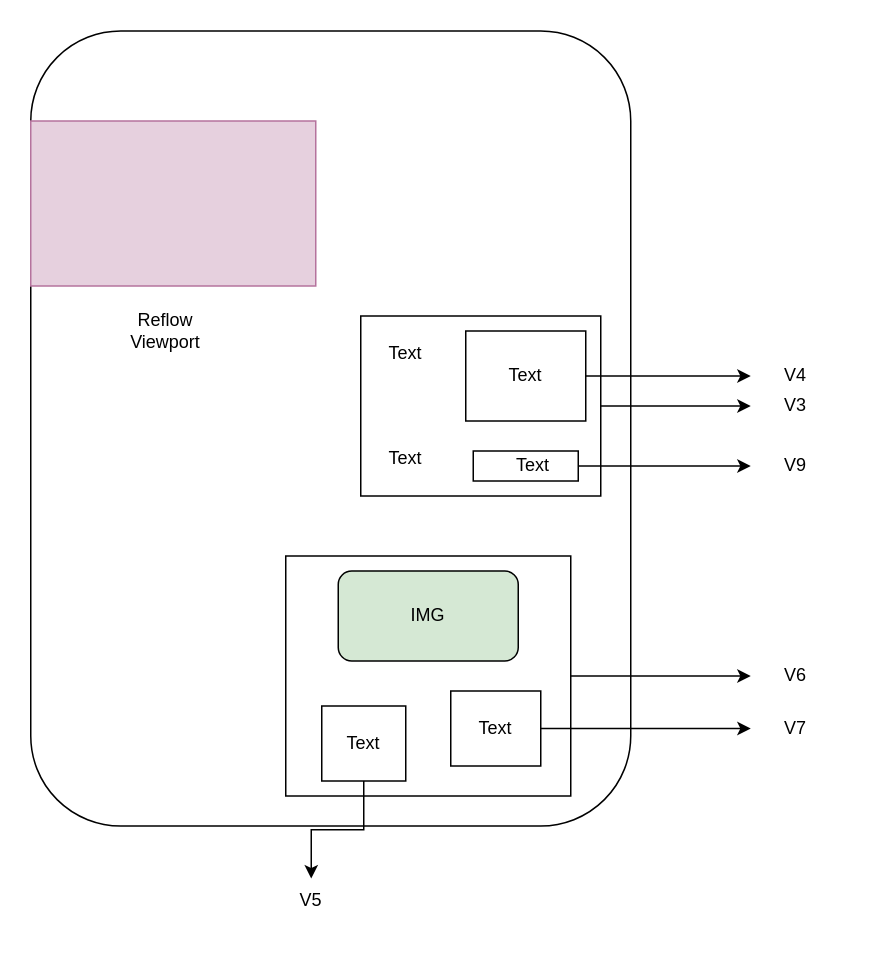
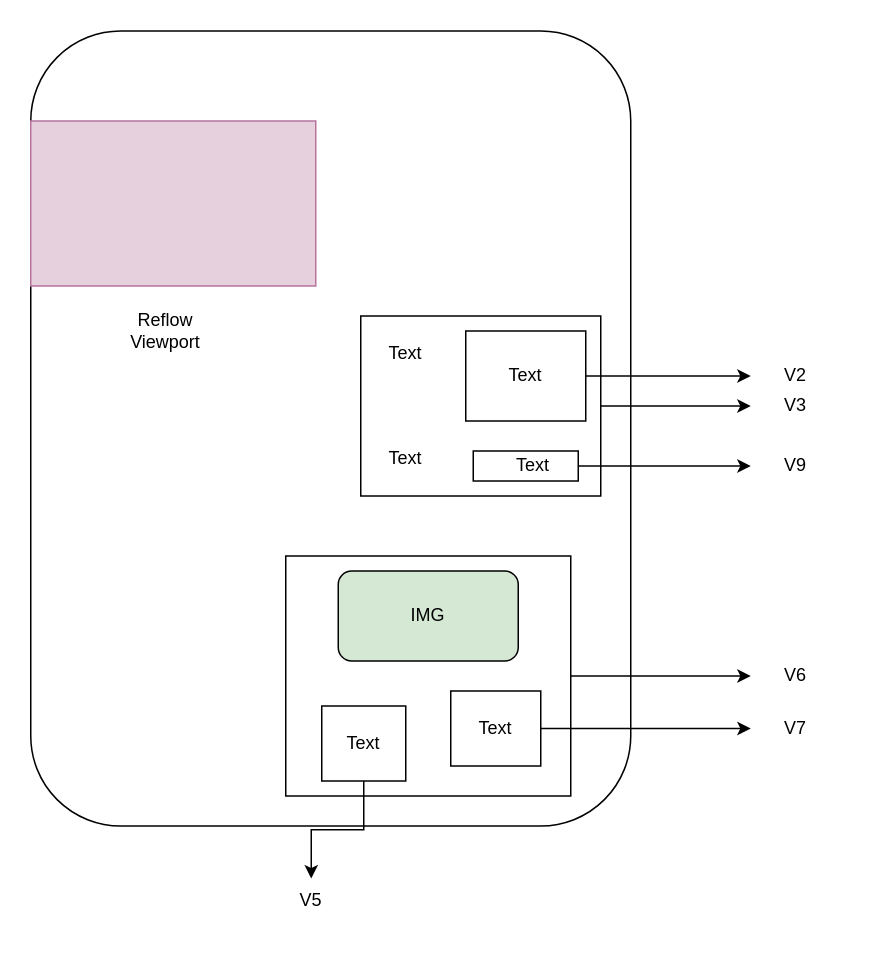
node "V4": label "V4" -> "V2"
